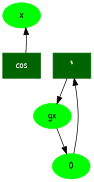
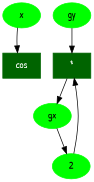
node "gy": added
edge "cos" -> "x": reversed
node "0": label "0" -> "2"
